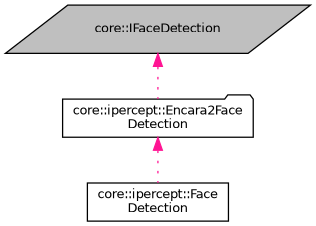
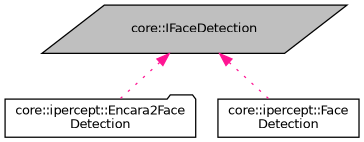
edge "core::ipercept::Face Detection" -> "core::ipercept::Encara2Face Detection": now "core::ipercept::Face Detection" -> "core::IFaceDetection"
